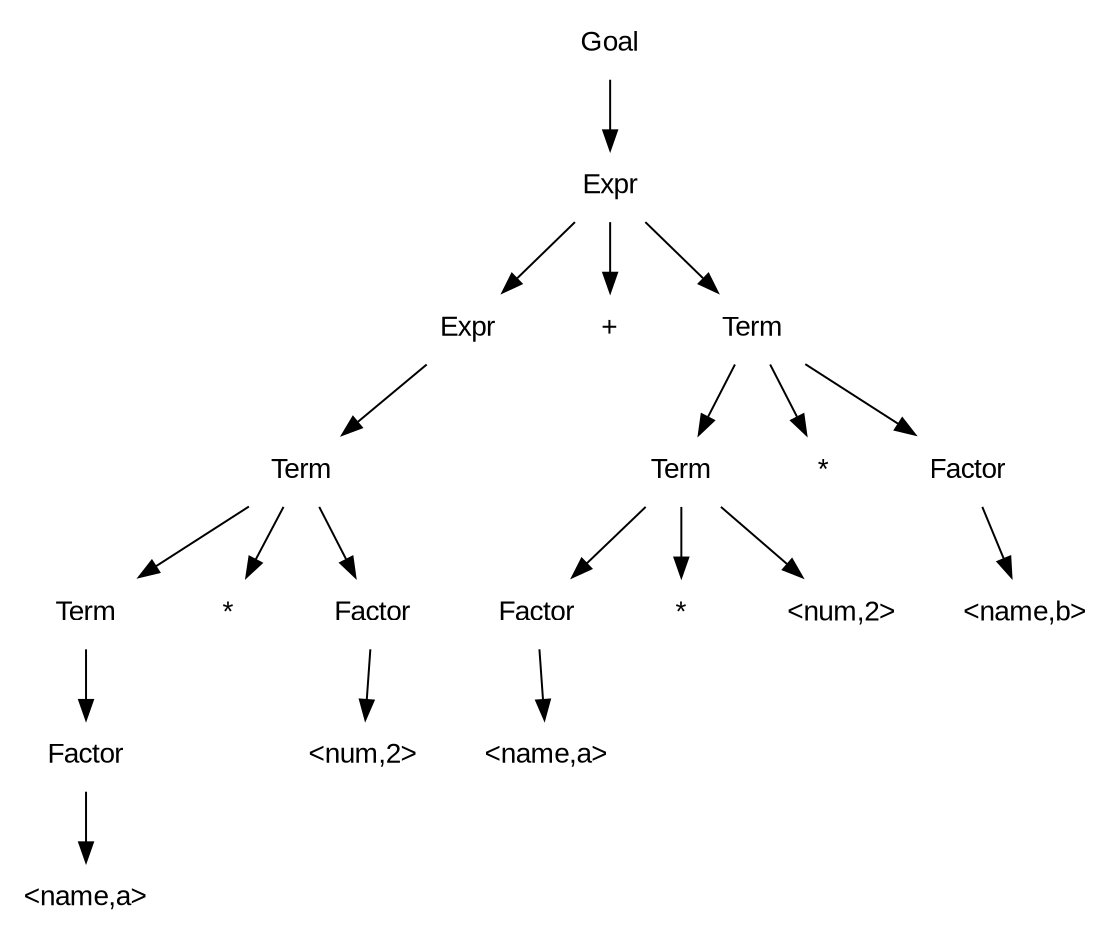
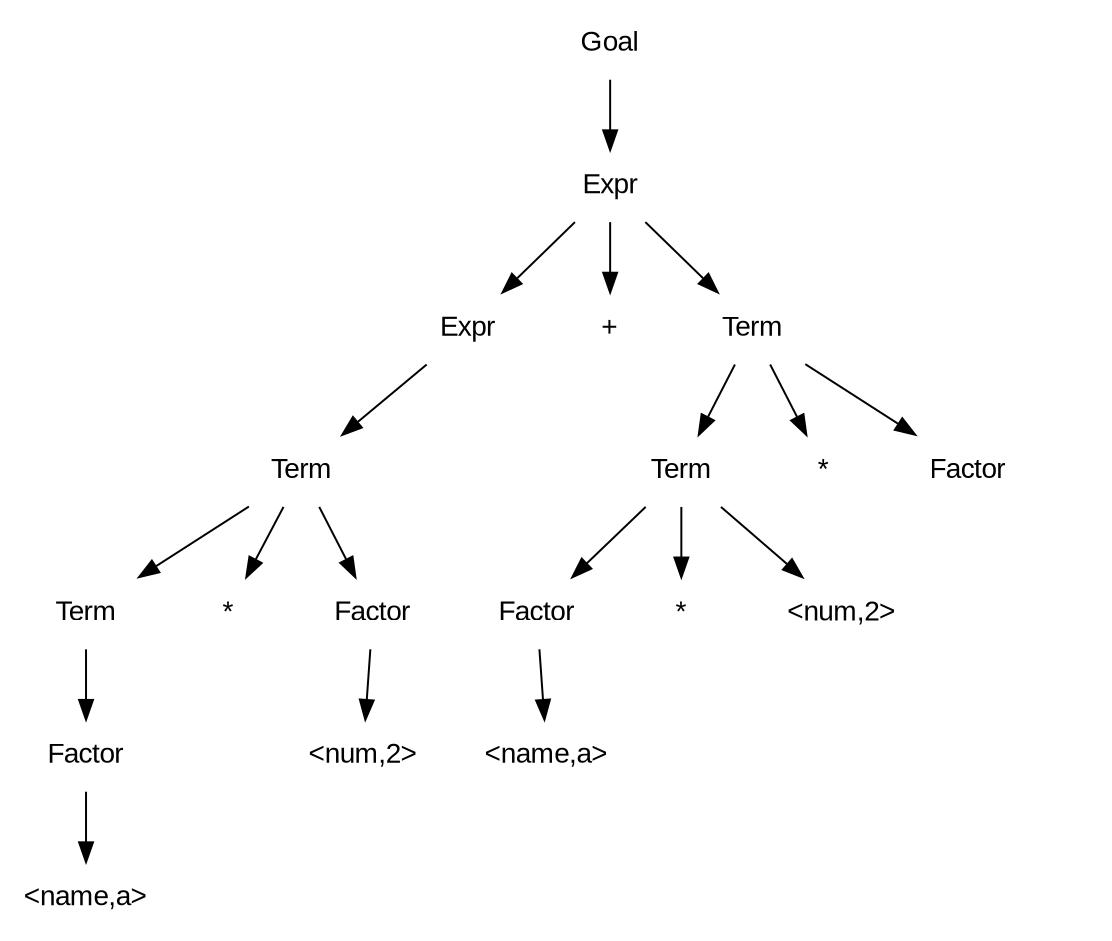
node "<name,b>": removed
